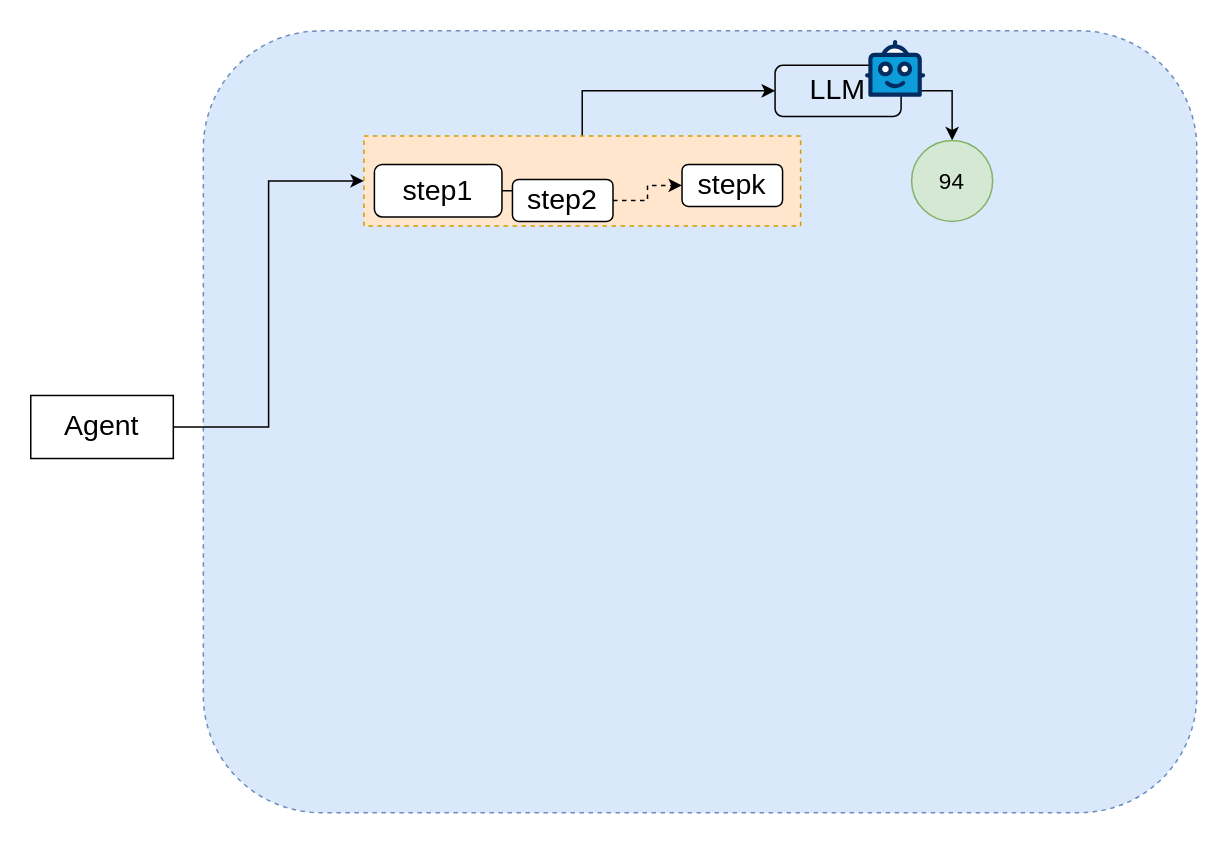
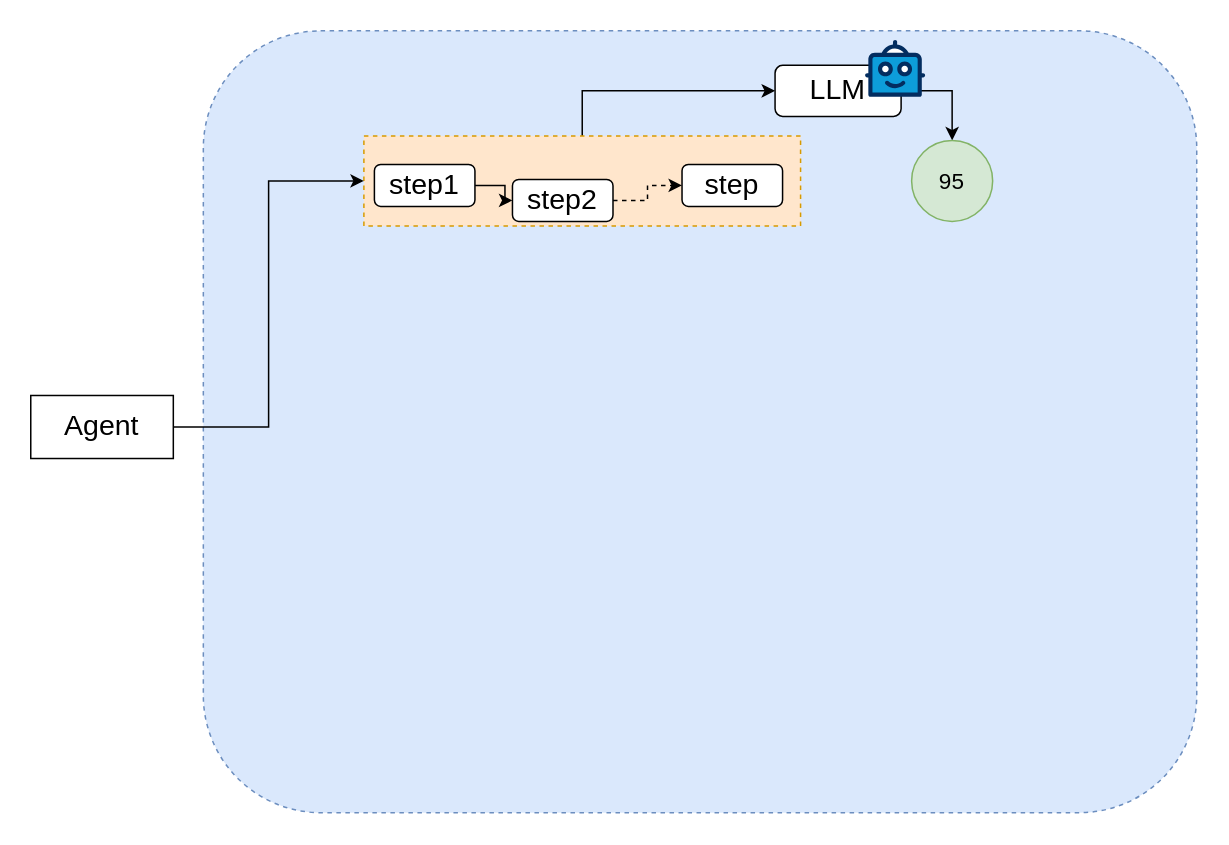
node "LLM": fillcolor #dae8fc -> #ffffff
node "94": label "94" -> "95"
node "stepk": label "stepk" -> "step"
node "step1": size 128x53 -> 101x42
